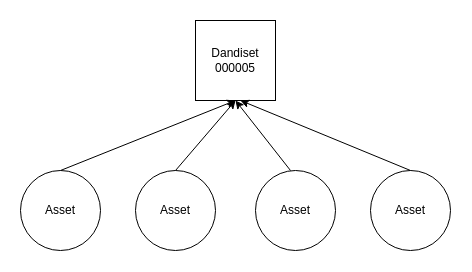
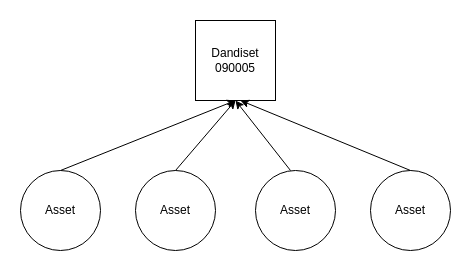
node "Dandiset 000005": label "Dandiset 000005" -> "Dandiset 090005"
